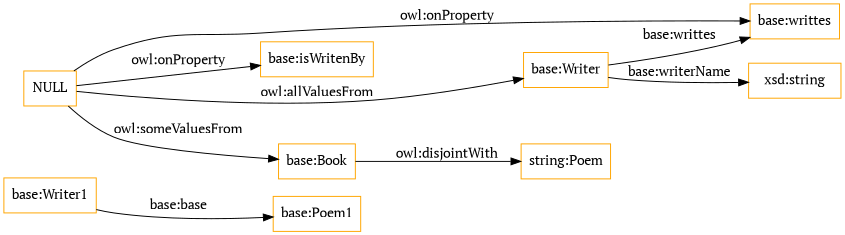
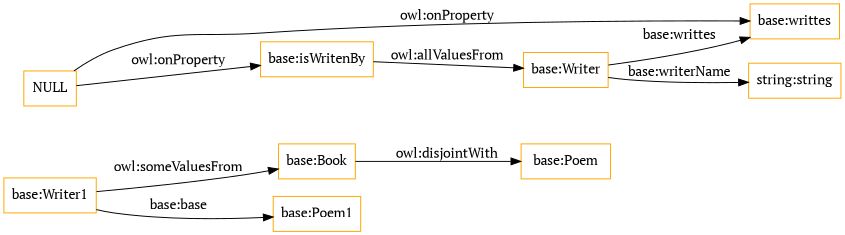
node "xsd:string": label "xsd:string" -> "string:string"
edge "NULL" -> "base:Writer": now "base:isWritenBy" -> "base:Writer"
edge "NULL" -> "base:Book": now "base:Writer1" -> "base:Book"
node "string:Poem": label "string:Poem" -> "base:Poem"
